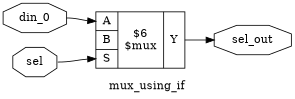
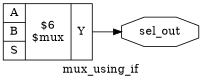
node "din_0": removed
node "sel": removed
